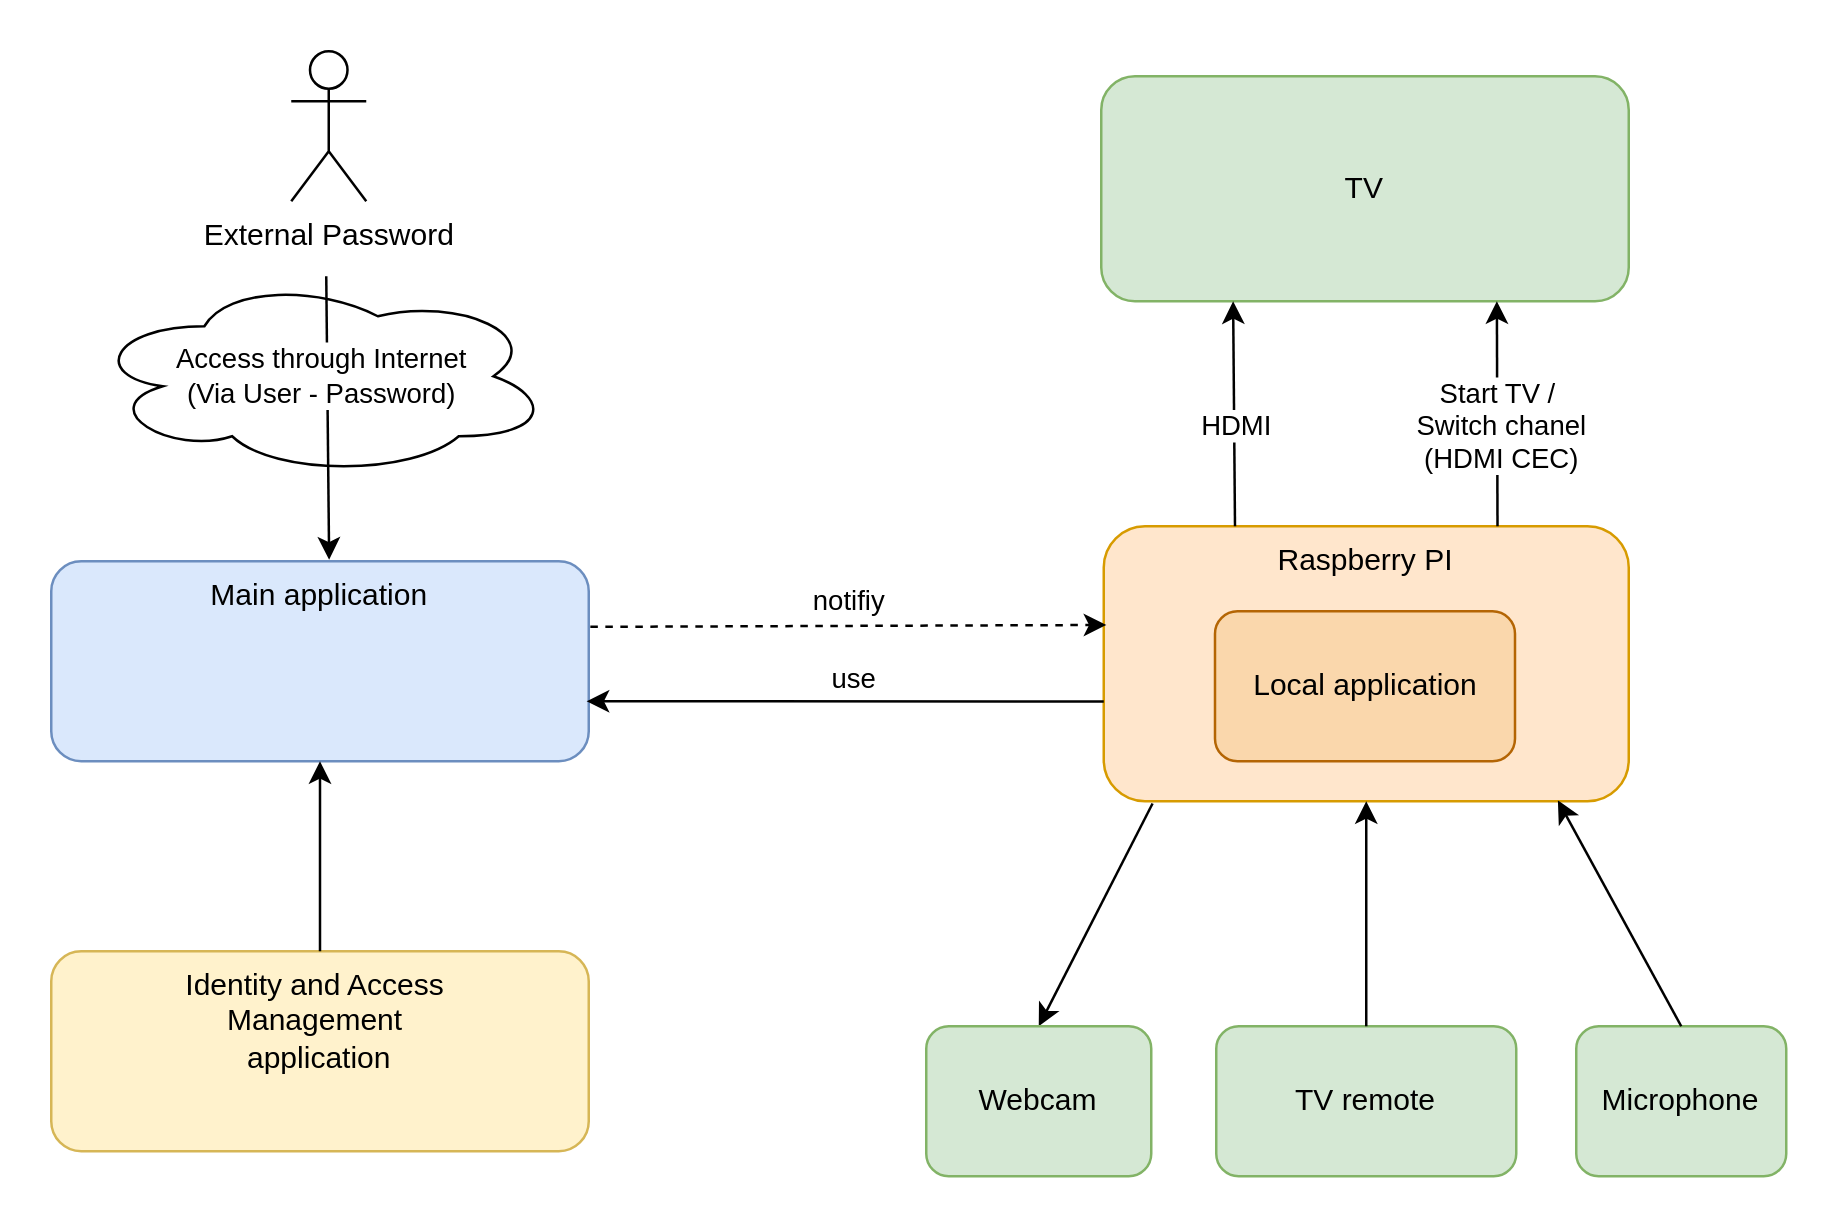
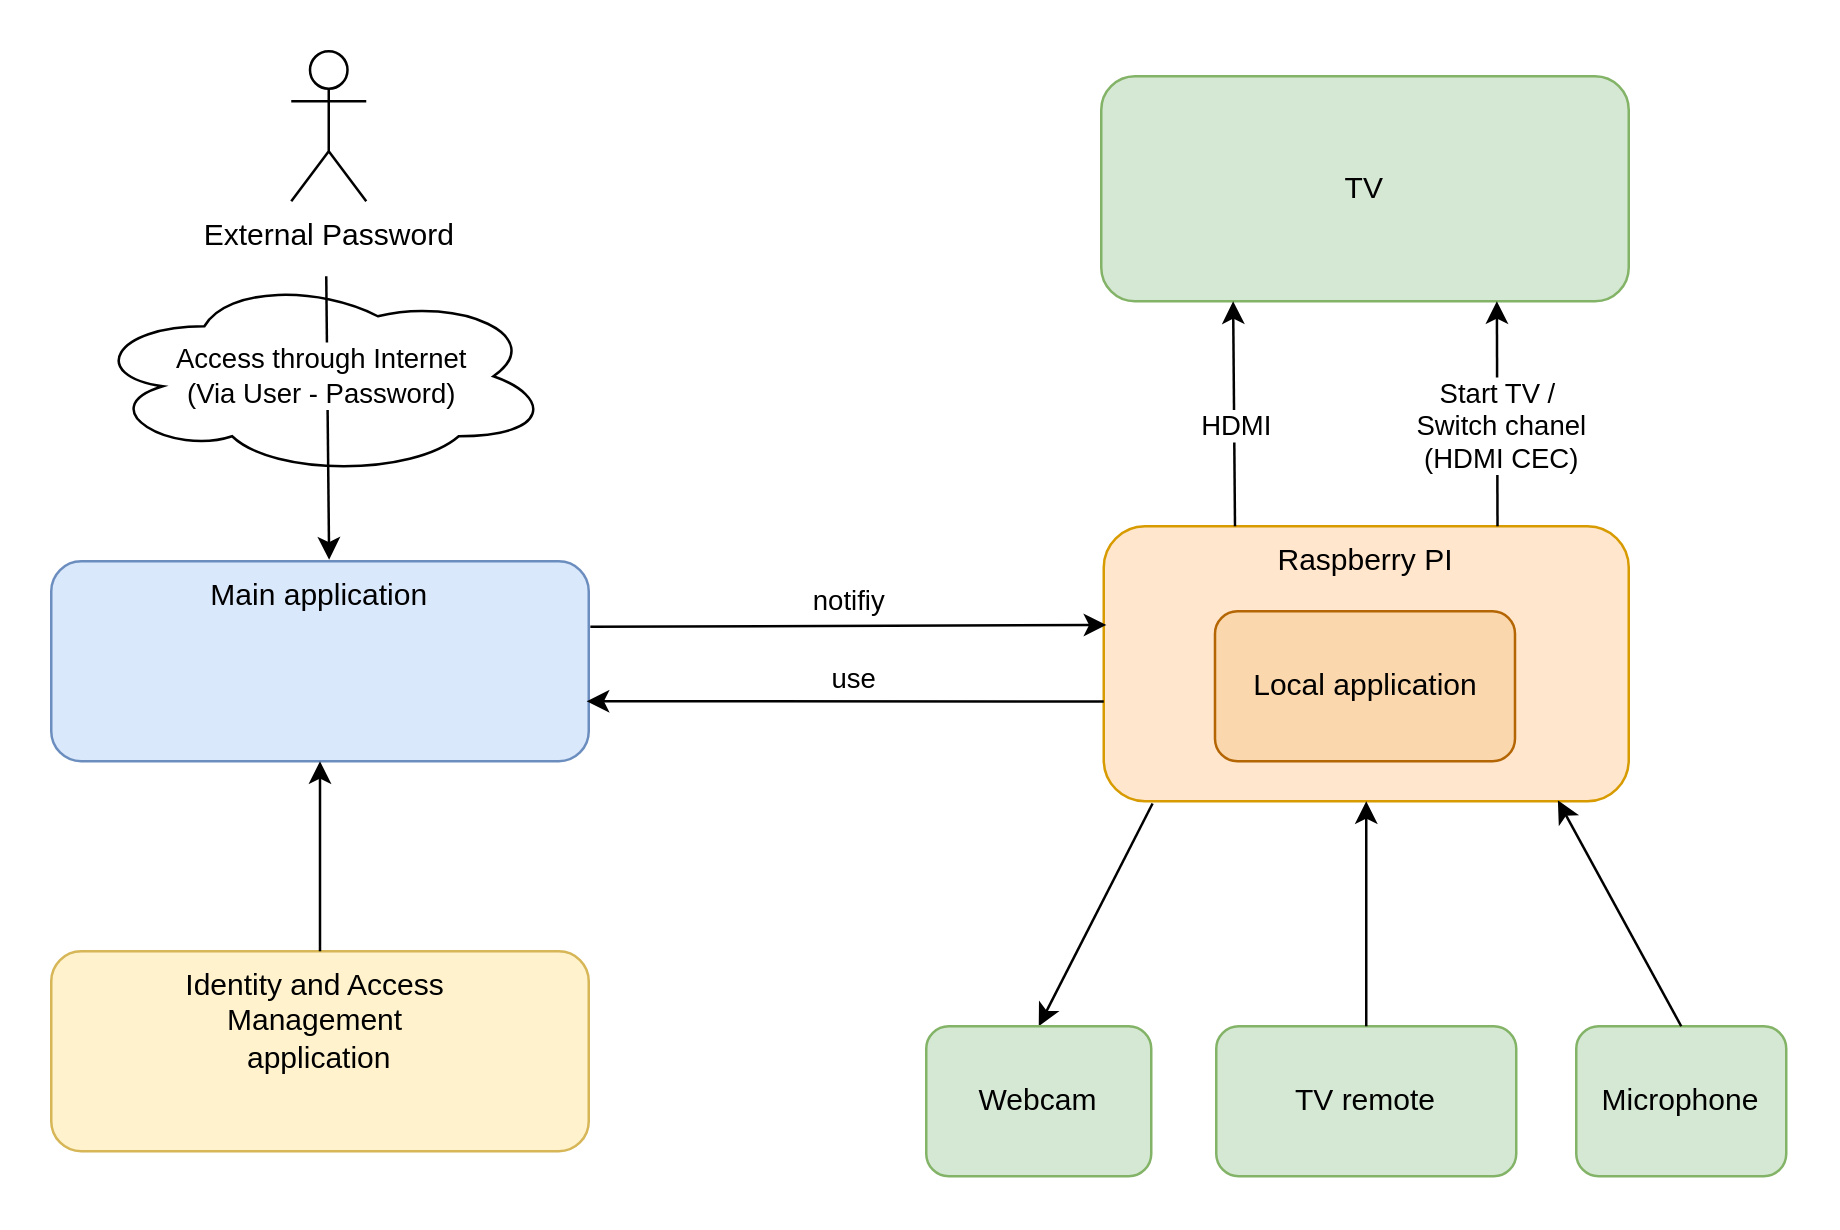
edge "Main application" -> "Raspberry PI": style dashed -> solid
